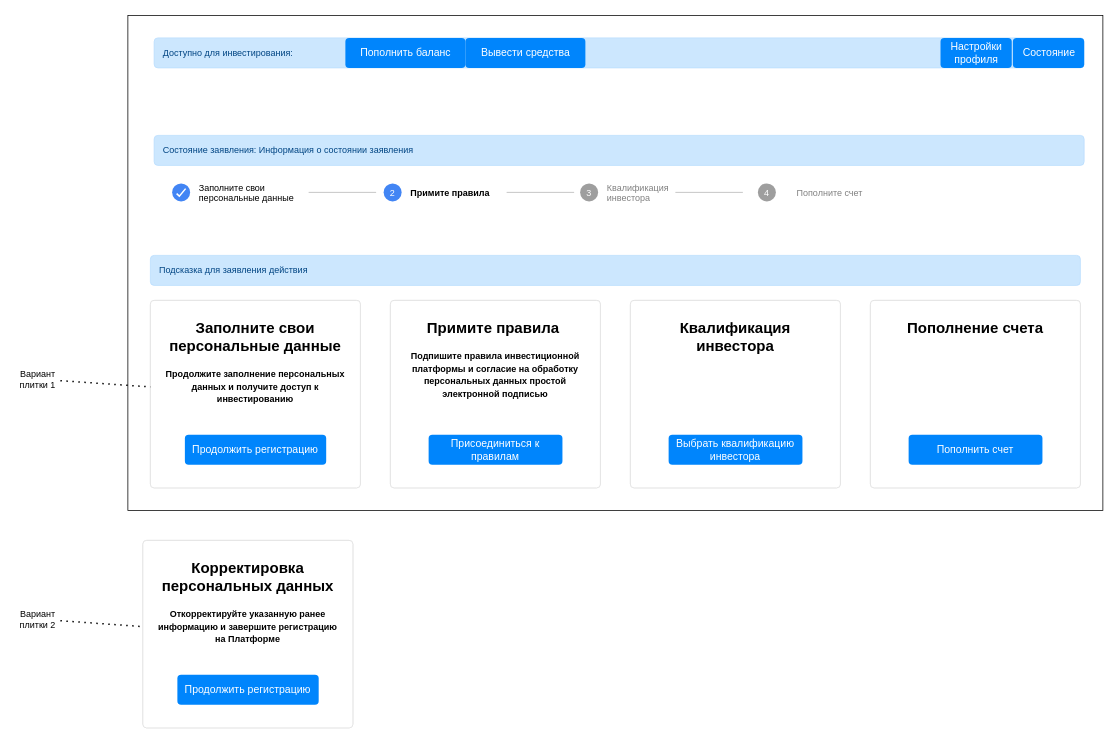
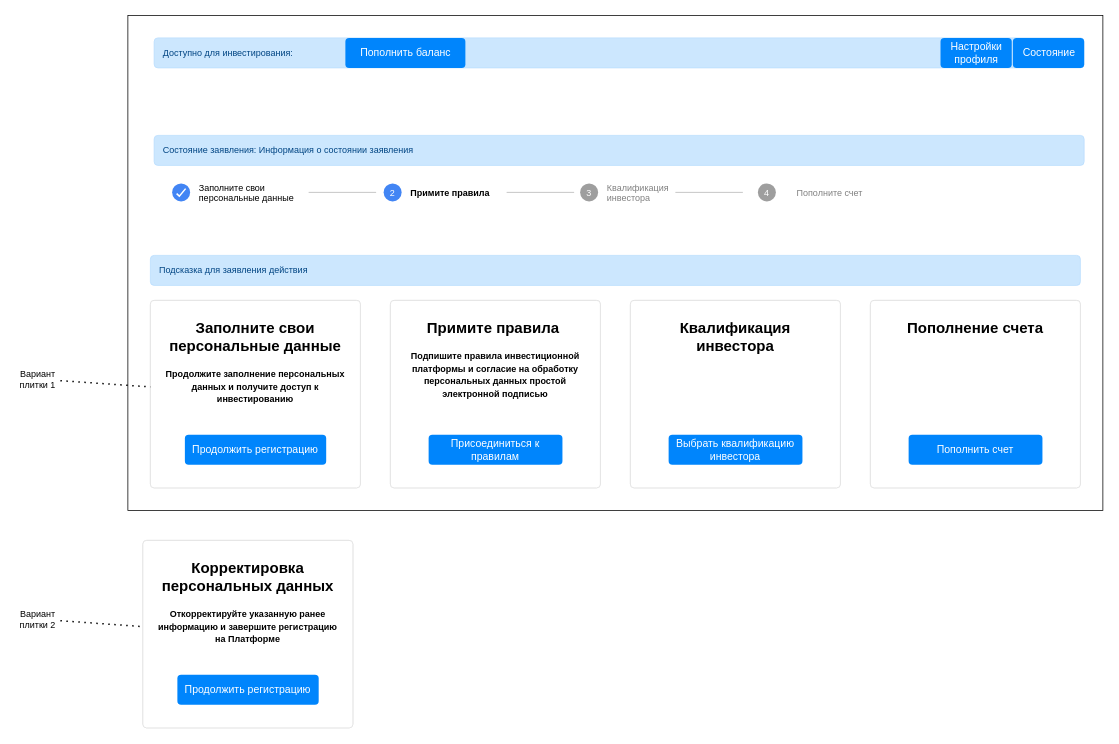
node "Вывести средства": removed
